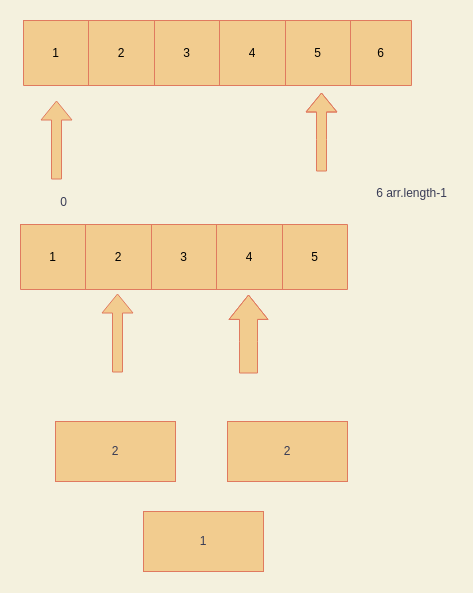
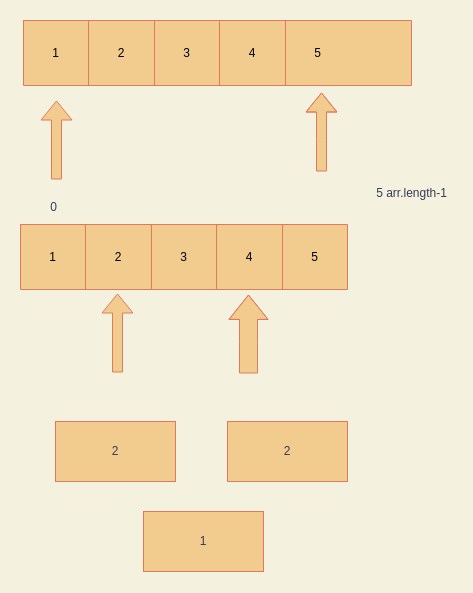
node "6": removed
node "6 arr.length-1": label "6 arr.length-1" -> "5 arr.length-1"
node "0": moved (64, 203) -> (54, 208)
